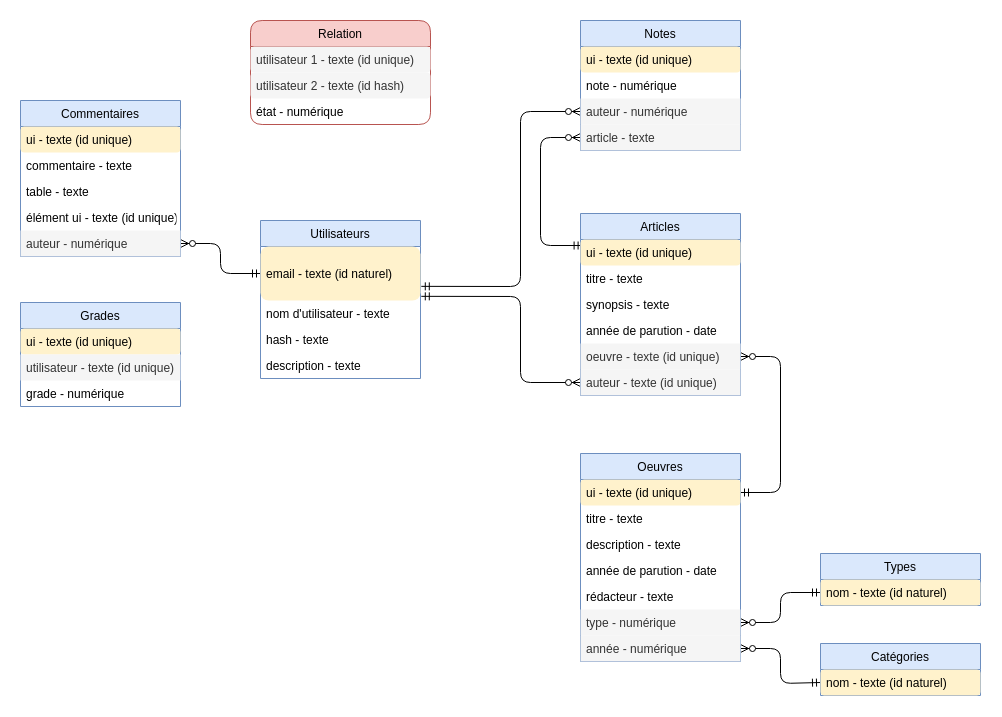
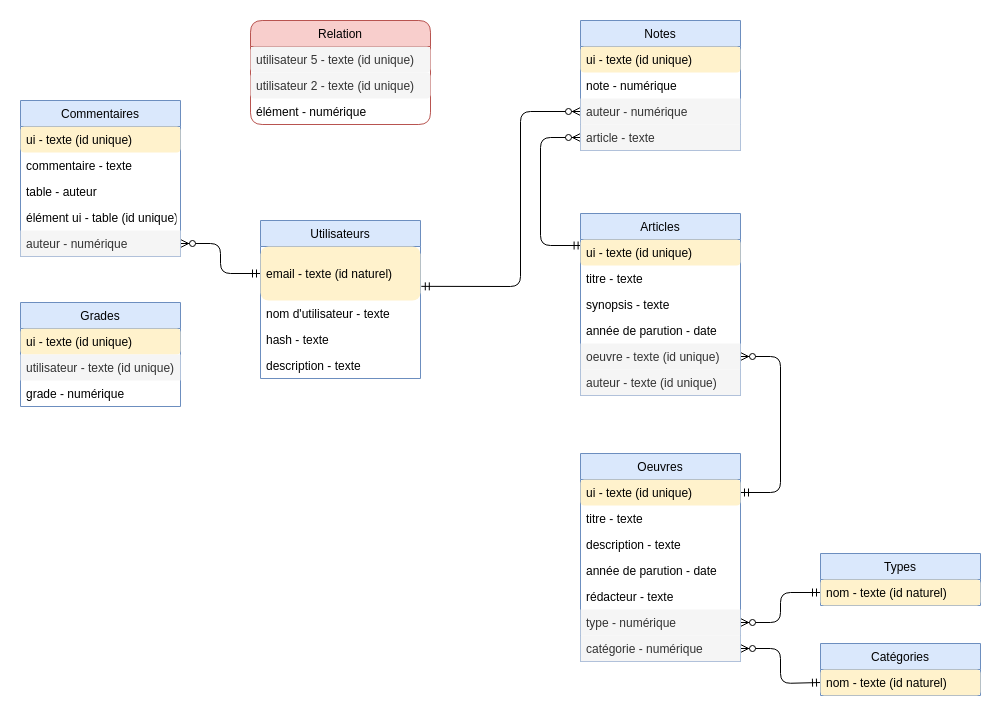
node "utilisateur 1 - texte (id unique)": label "utilisateur 1 - texte (id unique)" -> "utilisateur 5 - texte (id unique)"
node "utilisateur 2 - texte (id hash)": label "utilisateur 2 - texte (id hash)" -> "utilisateur 2 - texte (id unique)"
node "état - numérique": label "état - numérique" -> "élément - numérique"
node "table - texte": label "table - texte" -> "table - auteur"
node "élément ui - texte (id unique)": label "élément ui - texte (id unique)" -> "élément ui - table (id unique)"
edge "email - texte (id naturel)" -- "auteur - texte (id unique)": removed
node "année - numérique": label "année - numérique" -> "catégorie - numérique"
